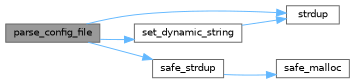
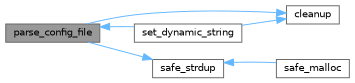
node "strdup": label "strdup" -> "cleanup"
edge "parse_config_file" -> "set_dynamic_string": reversed
edge "safe_strdup" -> "safe_malloc": reversed
